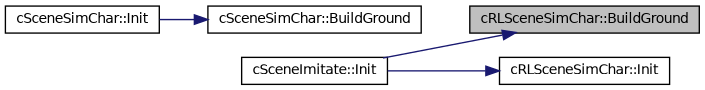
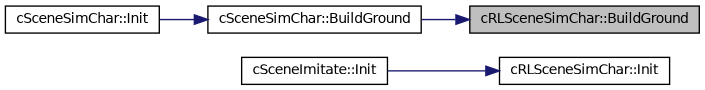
edge "cSceneImitate::Init" -> "cRLSceneSimChar::BuildGround": now "cSceneSimChar::BuildGround" -> "cRLSceneSimChar::BuildGround"
